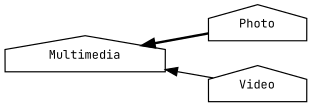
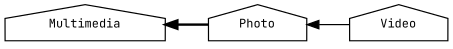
edge "Video" -> "Multimedia": now "Video" -> "Photo"
